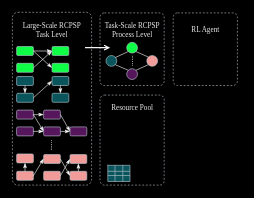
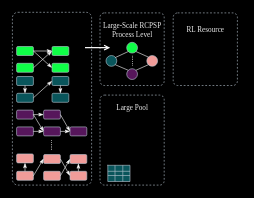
node "Large-Scale RCPSP Task Level": removed
node "Task-Scale RCPSP Process Level": label "Task-Scale RCPSP Process Level" -> "Large-Scale RCPSP Process Level"
node "RL Agent": label "RL Agent" -> "RL Resource"
node "Resource Pool": label "Resource Pool" -> "Large Pool"
